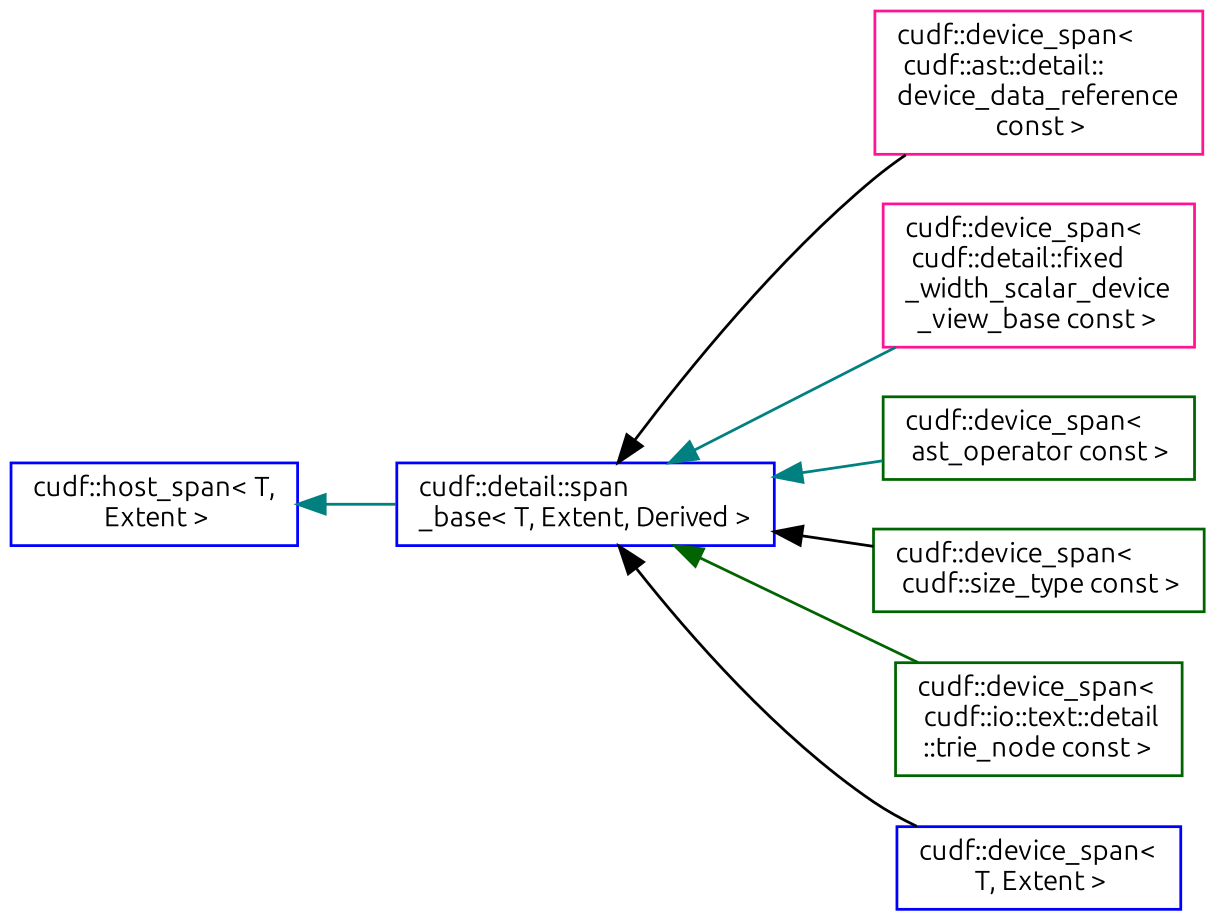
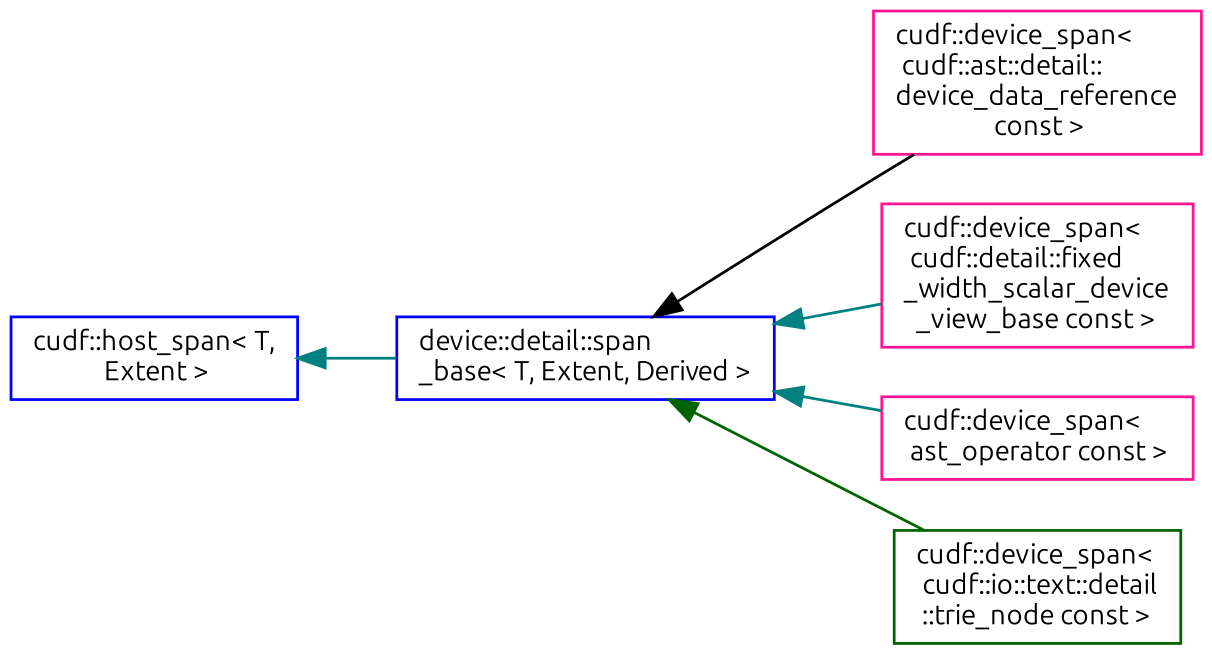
node "cudf::device_span< ast_operator const >": color darkgreen -> deeppink
node "cudf::detail::span _base< T, Extent, Derived >": label "cudf::detail::span _base< T, Extent, Derived >" -> "device::detail::span _base< T, Extent, Derived >"
node "cudf::device_span< cudf::size_type const >": removed
node "cudf::device_span< T, Extent >": removed
